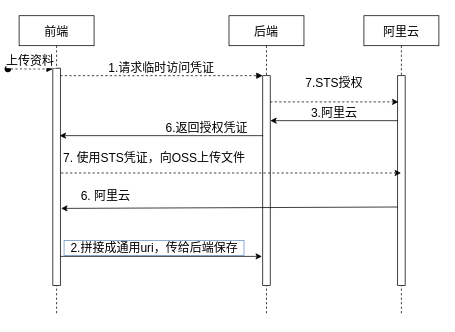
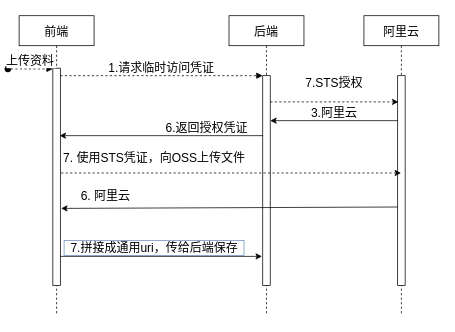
node "2.拼接成通用uri，传给后端保存": label "2.拼接成通用uri，传给后端保存" -> "7.拼接成通用uri，传给后端保存"
